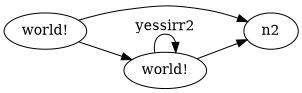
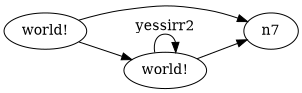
node "n2": label "n2" -> "n7"
